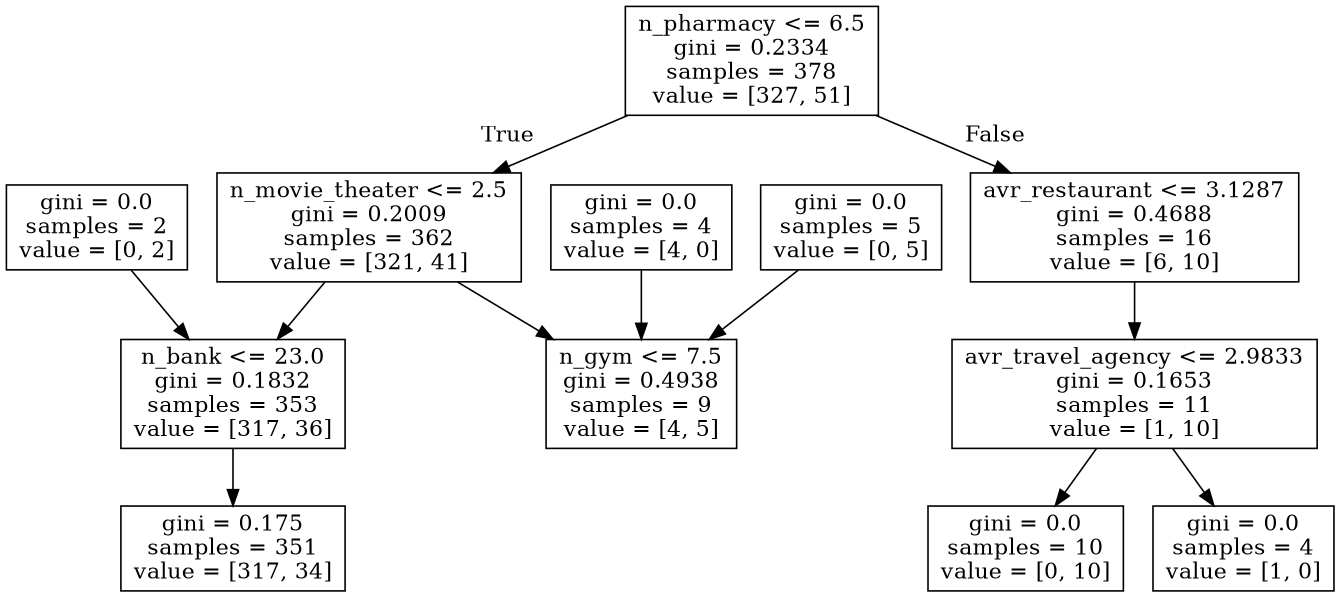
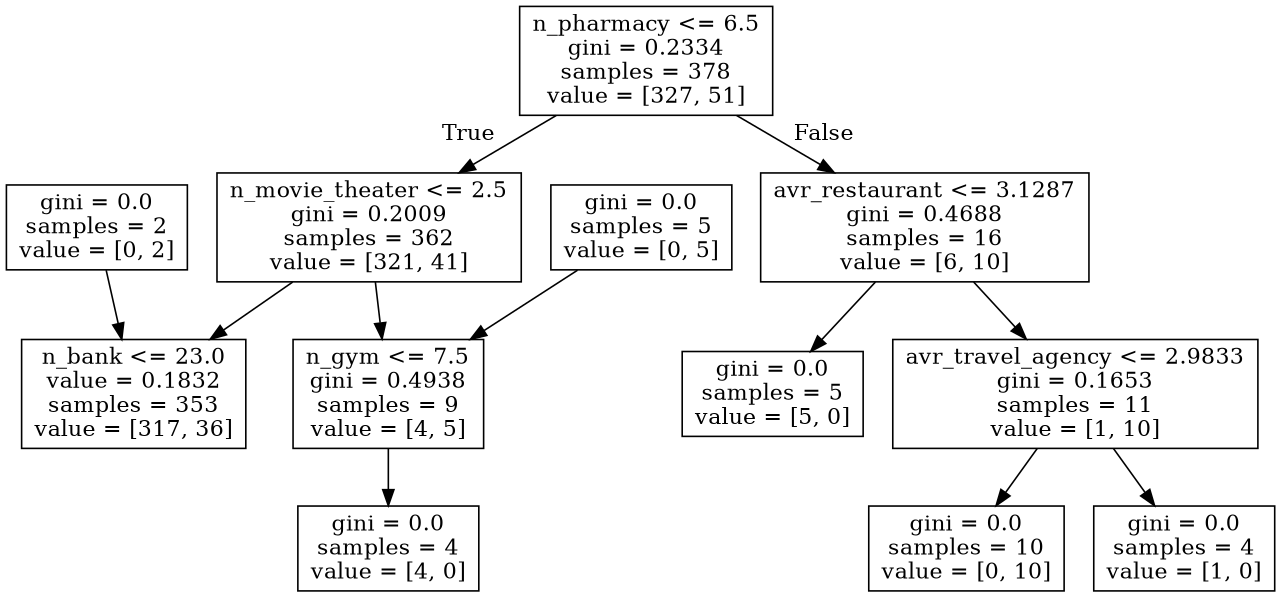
edge "gini = 0.0 samples = 4 value = [4, 0]" -> "n_gym <= 7.5 gini = 0.4938 samples = 9 value = [4, 5]": reversed
node "n_bank <= 23.0 gini = 0.1832 samples = 353 value = [317, 36]": label "n_bank <= 23.0 gini = 0.1832 samples = 353 value = [317, 36]" -> "n_bank <= 23.0 value = 0.1832 samples = 353 value = [317, 36]"
node "gini = 0.0 samples = 5 value = [5, 0]": added
node "gini = 0.175 samples = 351 value = [317, 34]": removed
